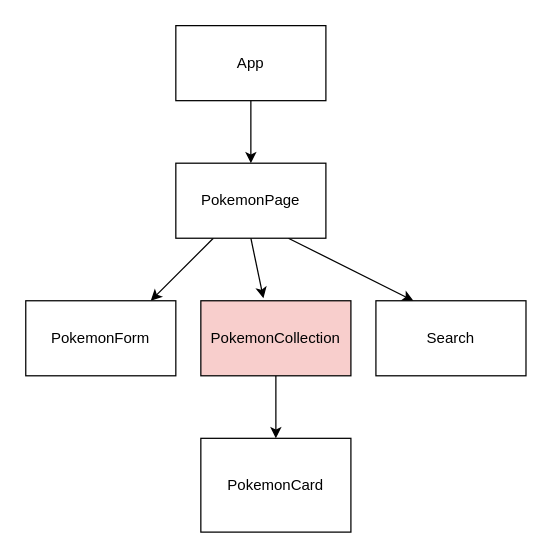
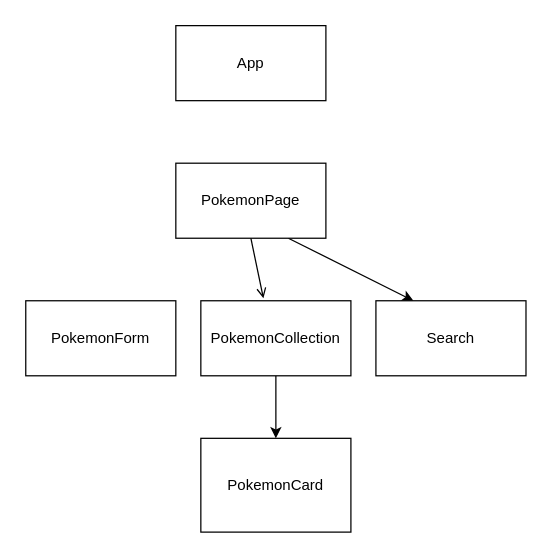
edge "App" -> "PokemonPage": removed
edge "PokemonPage" -> "PokemonForm": removed
edge "PokemonPage" -> "PokemonCollection": arrowhead classic -> open
node "PokemonCollection": fillcolor #f8cecc -> #ffffff
